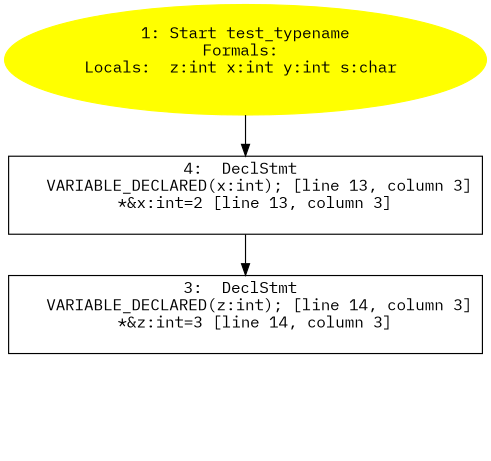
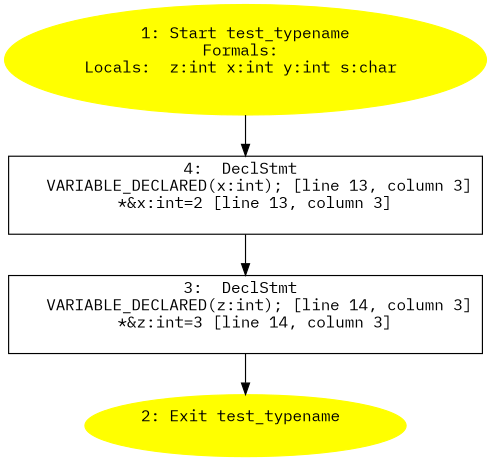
node "2: Exit test_typename": added
